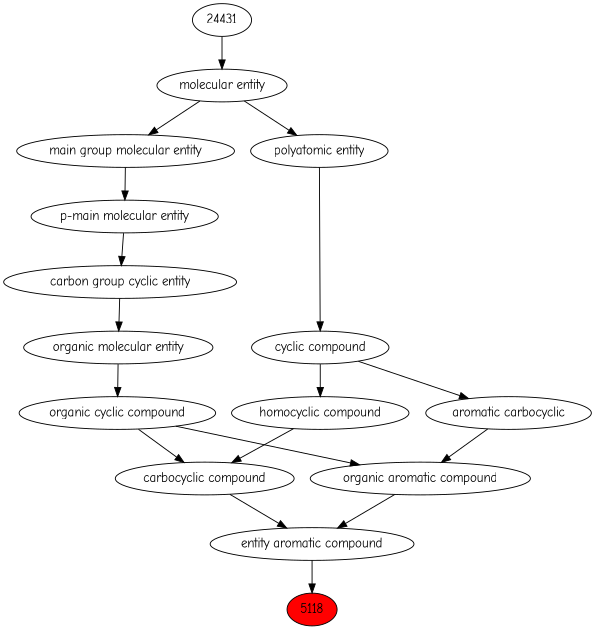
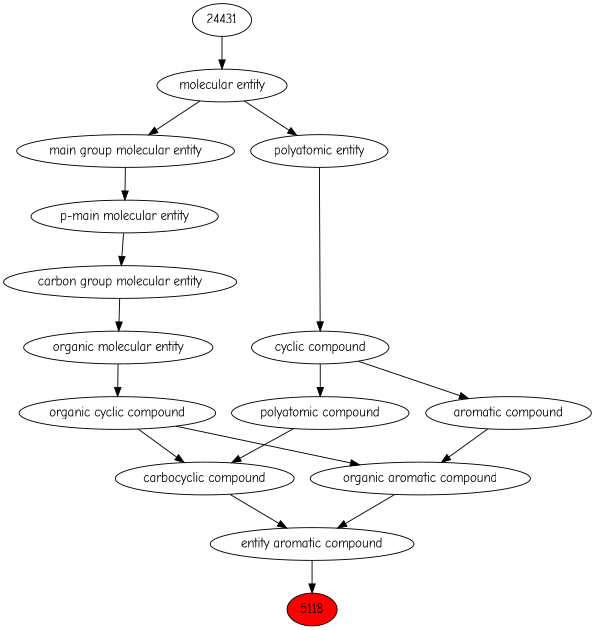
node "carbon group cyclic entity": label "carbon group cyclic entity" -> "carbon group molecular entity"
node "homocyclic compound": label "homocyclic compound" -> "polyatomic compound"
node "aromatic carbocyclic": label "aromatic carbocyclic" -> "aromatic compound"
